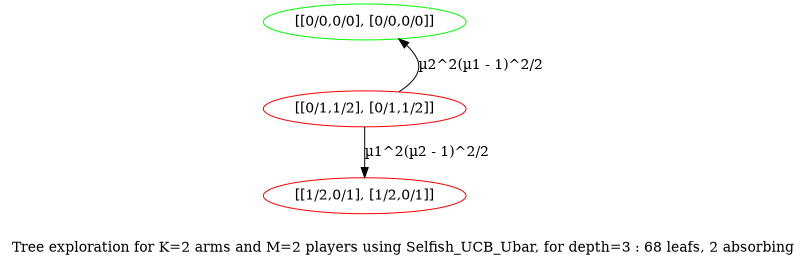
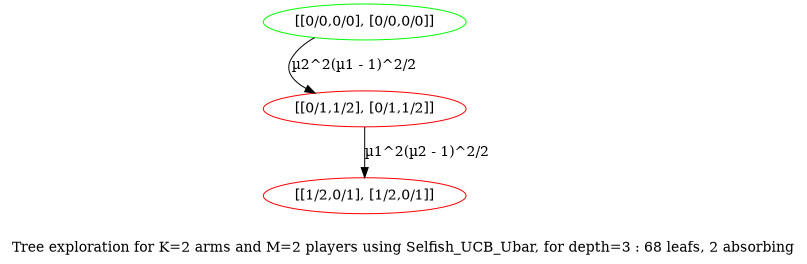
edge "[[0/1,1/2], [0/1,1/2]]" -> "[[0/0,0/0], [0/0,0/0]]": reversed
